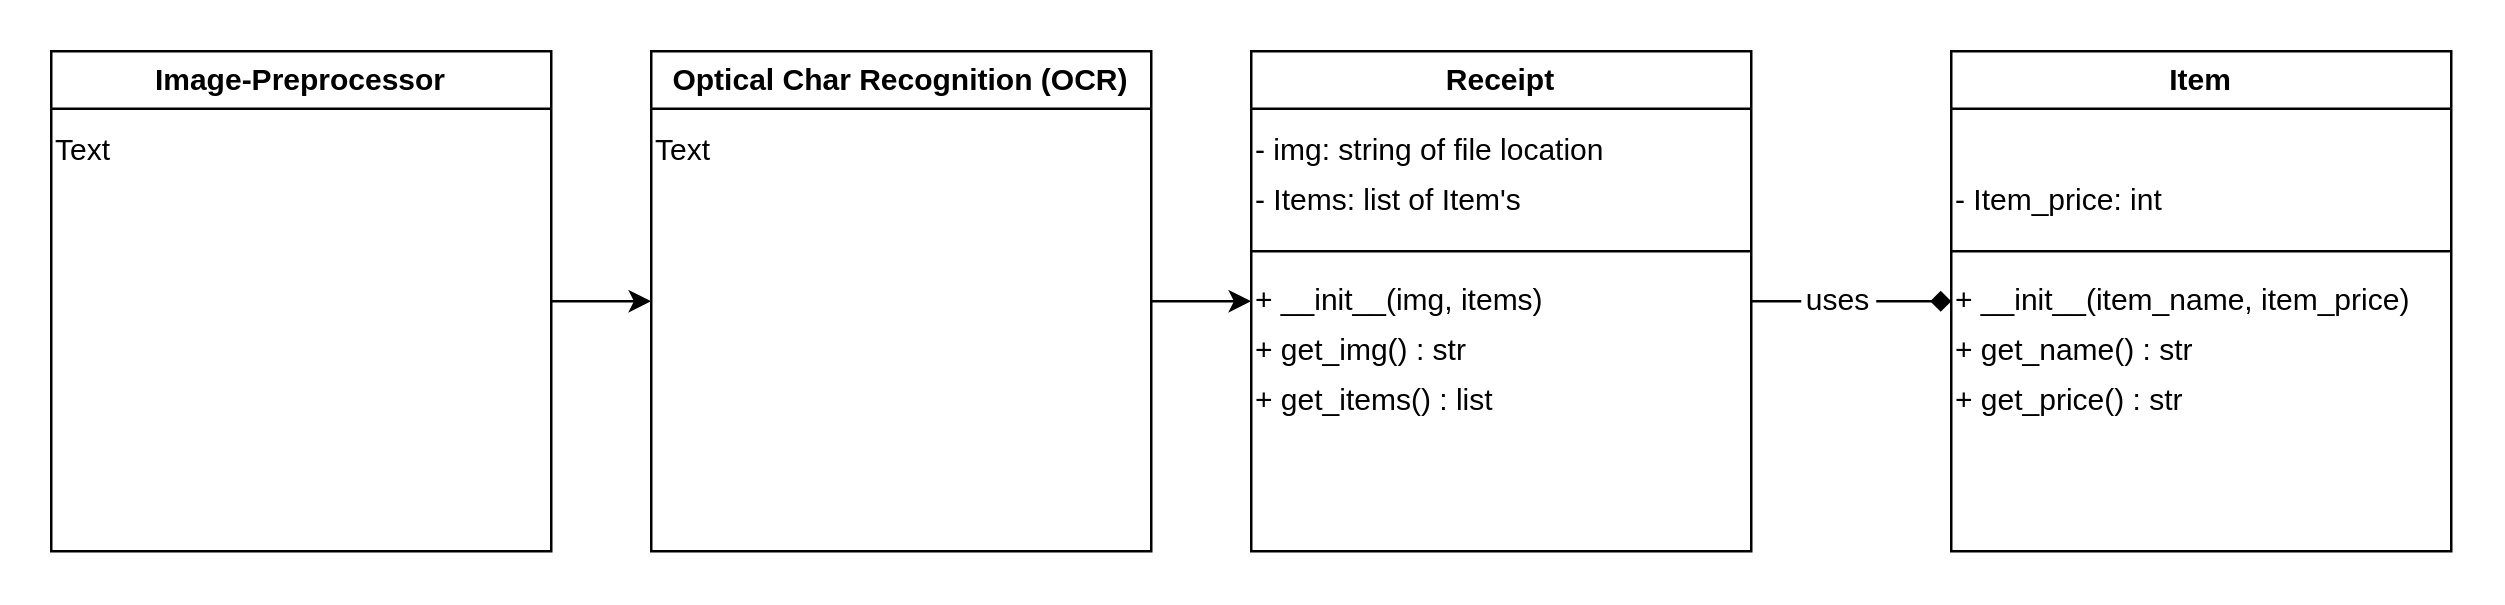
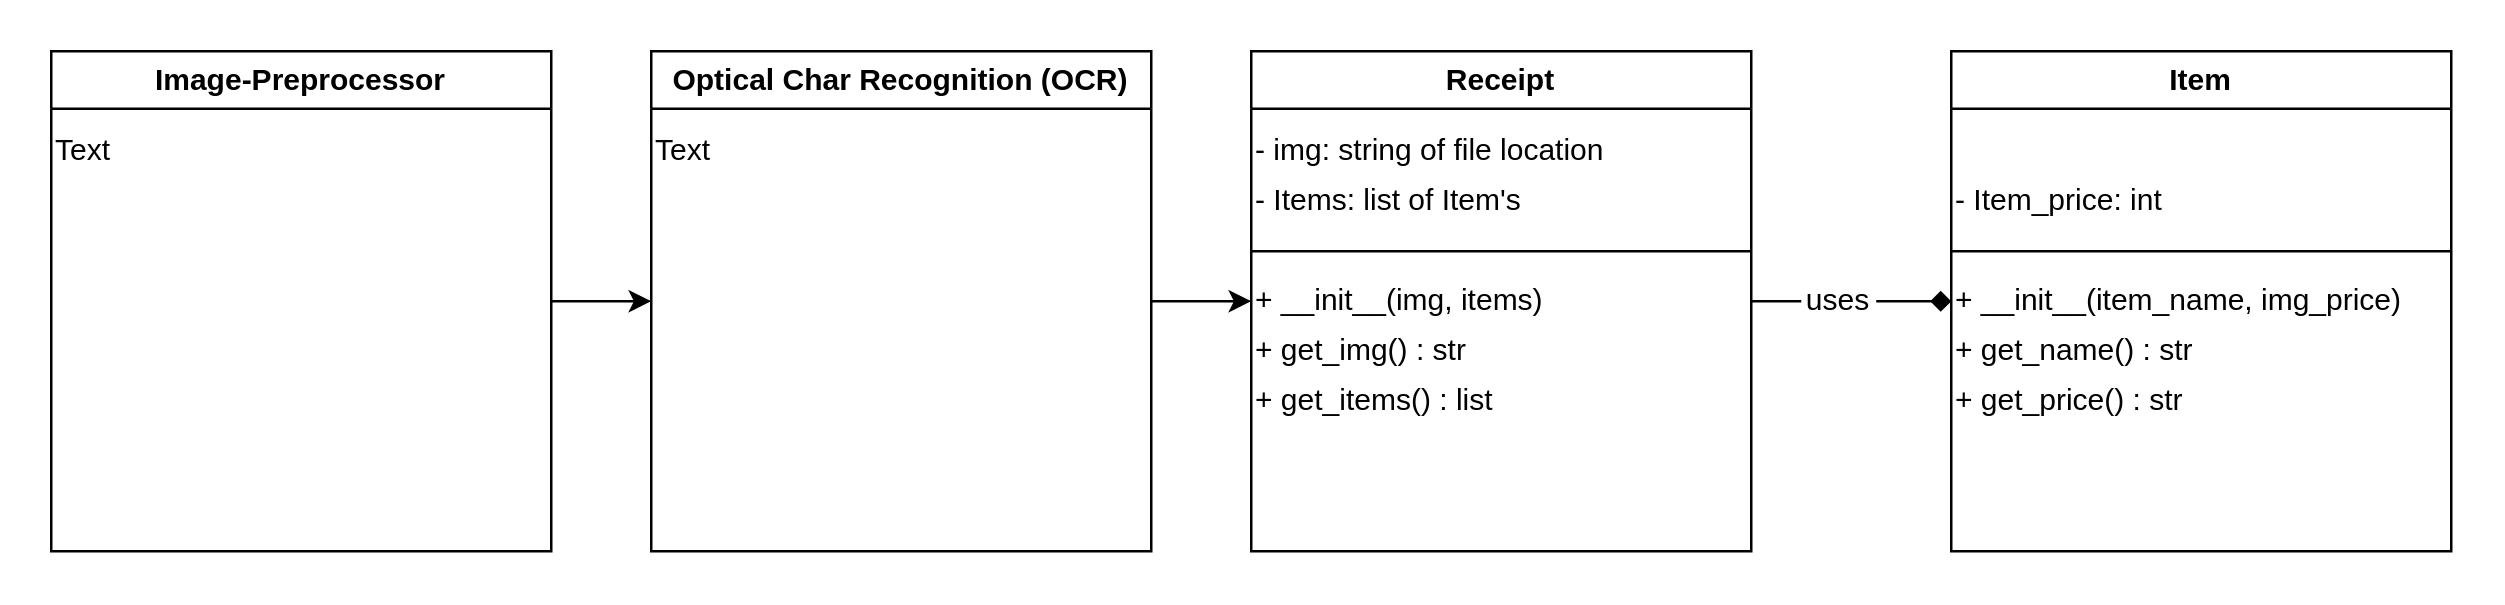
node "+ __init__(item_name, item_price)": label "+ __init__(item_name, item_price)" -> "+ __init__(item_name, img_price)"
